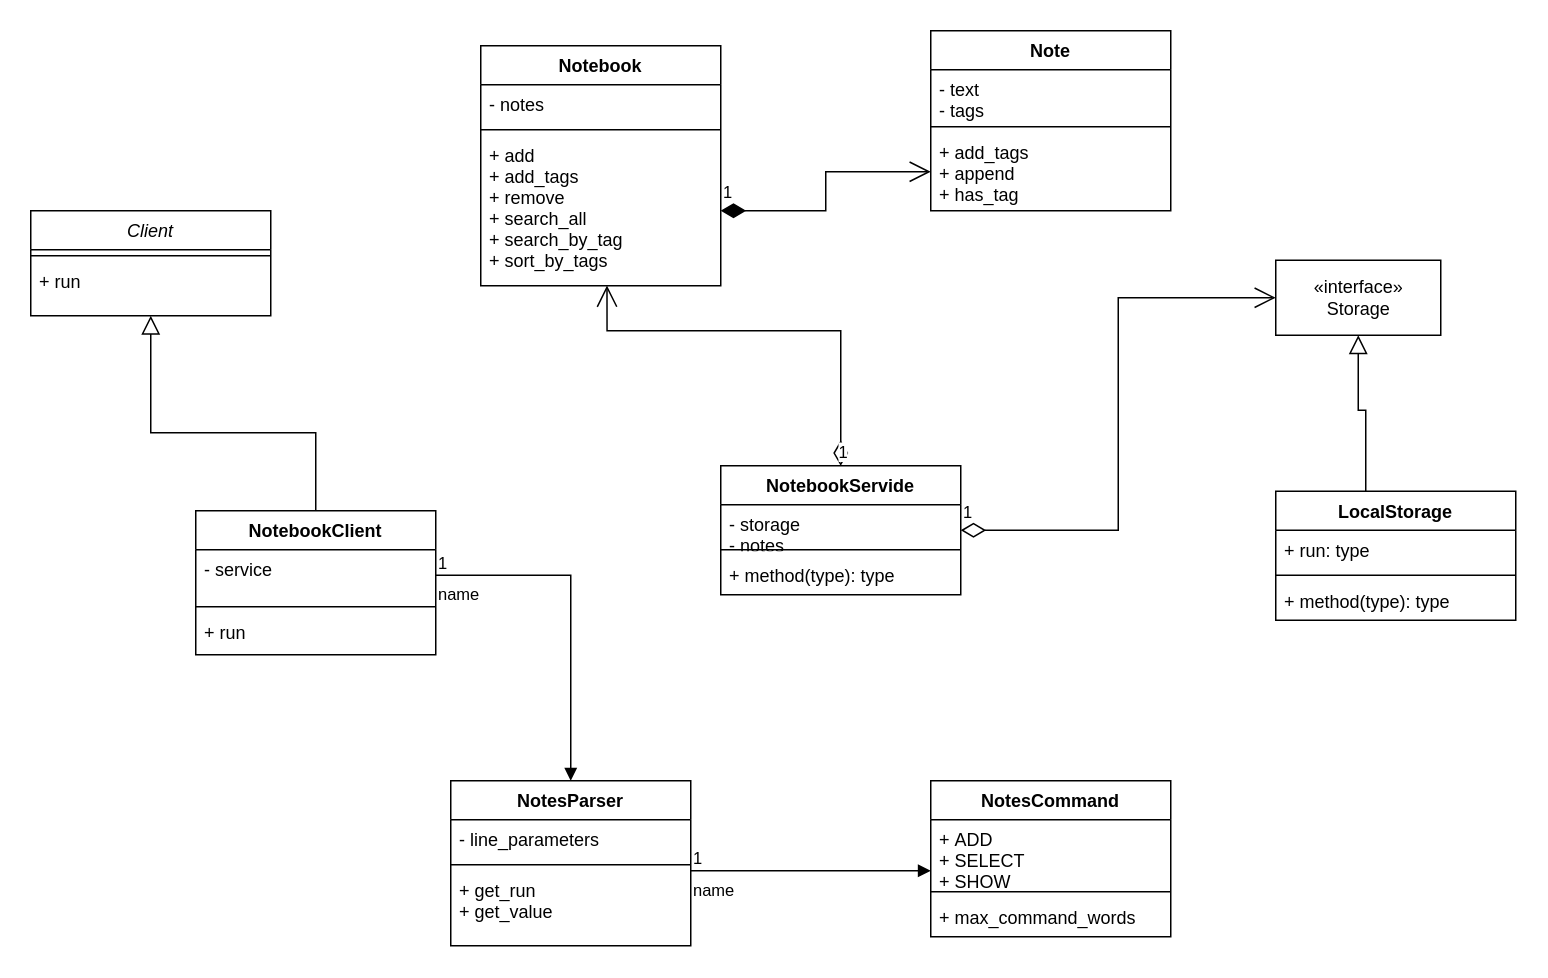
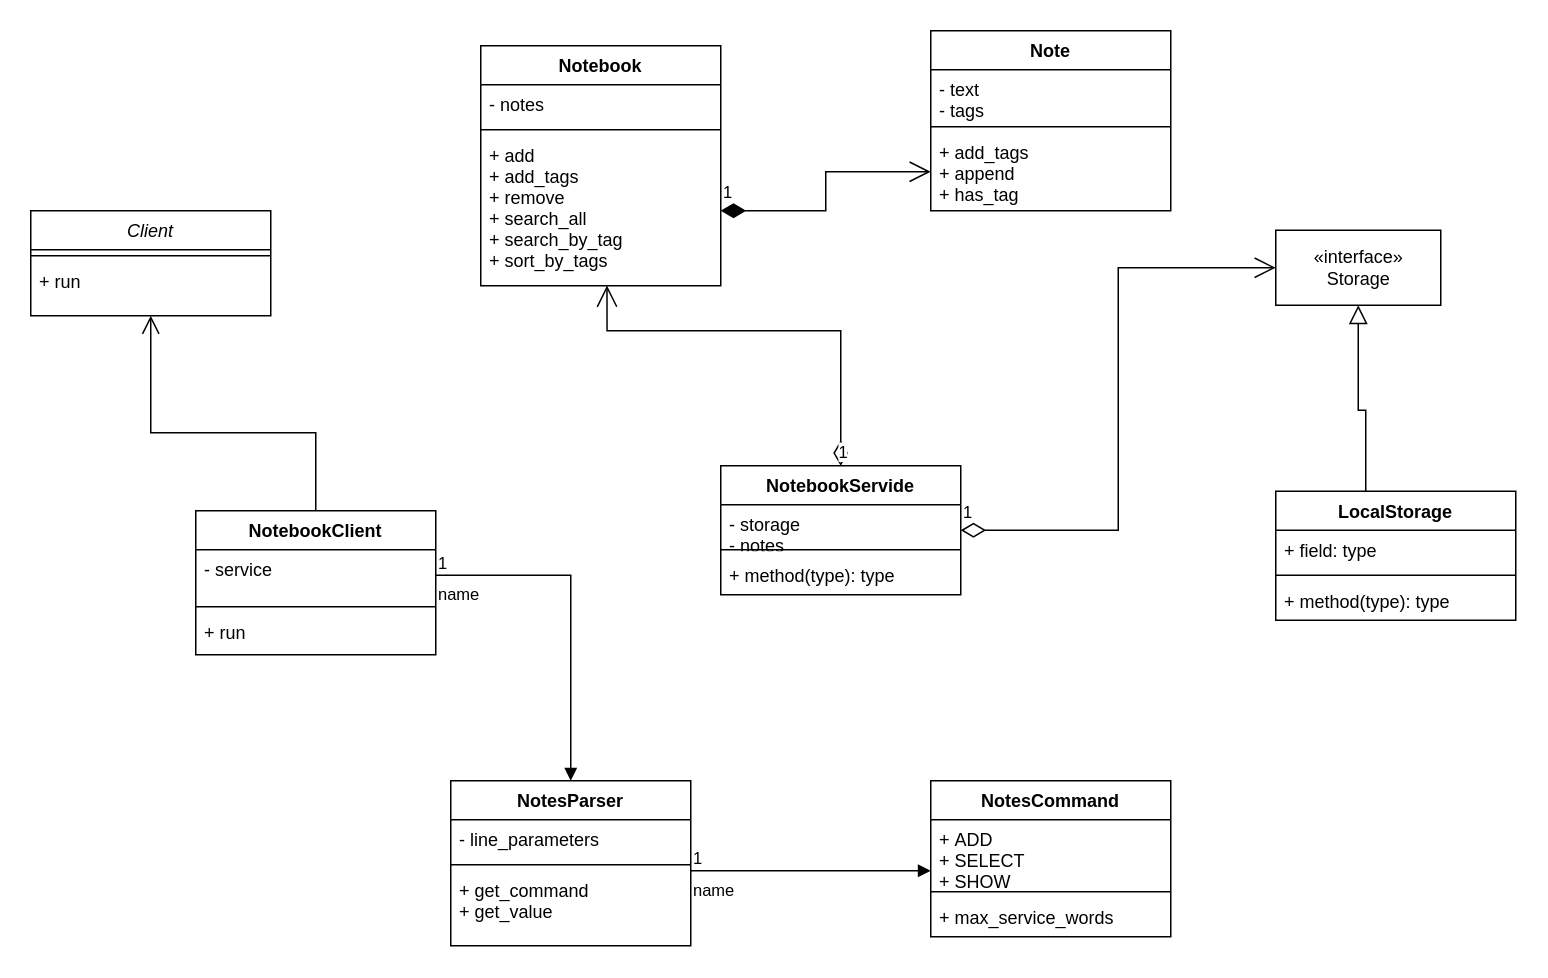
node "«interface» Storage": moved (1358, 298) -> (1358, 268)
edge "- service" -> "Client": arrowhead block -> open
node "+ run: type": label "+ run: type" -> "+ field: type"
node "+ get_run + get_value": label "+ get_run + get_value" -> "+ get_command + get_value"
node "+ max_command_words": label "+ max_command_words" -> "+ max_service_words"
